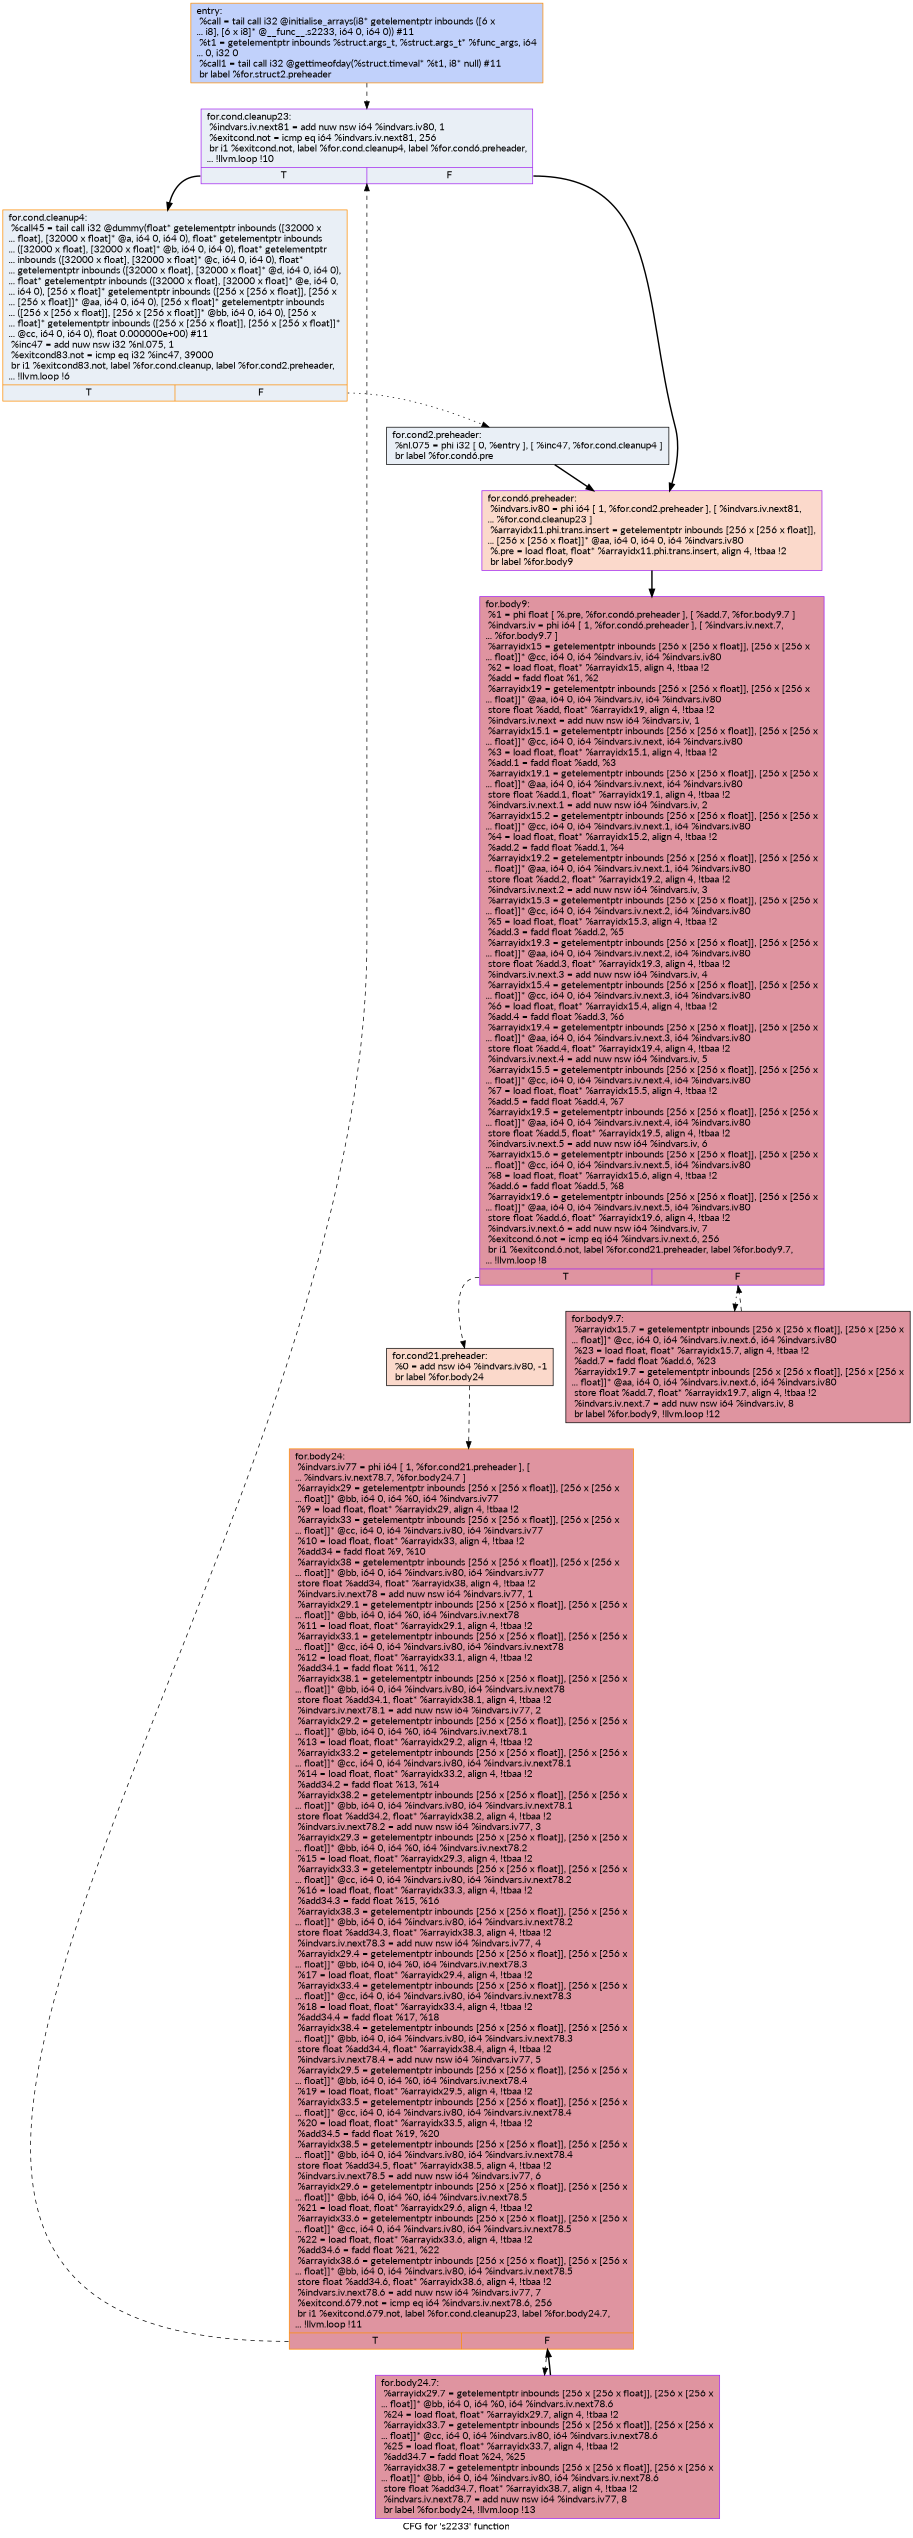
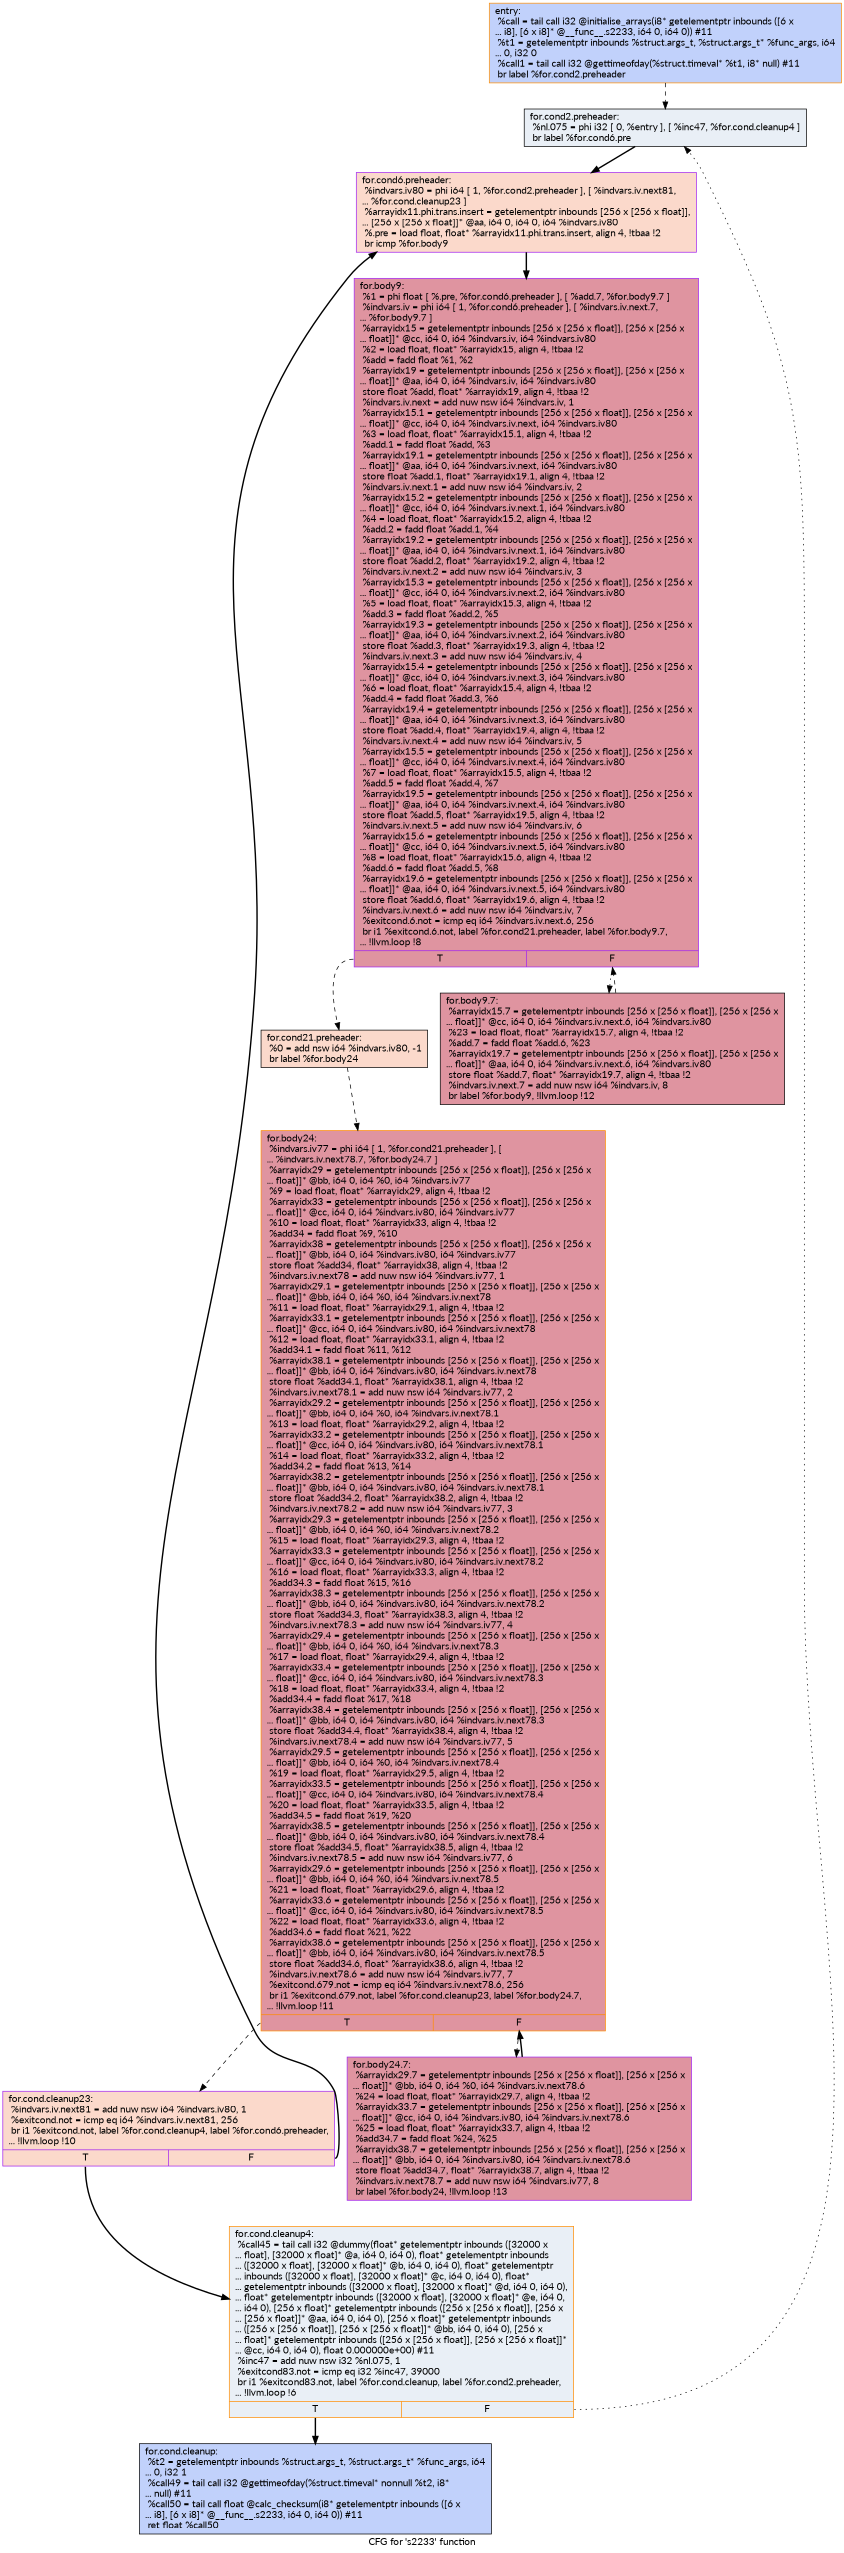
node "entry:": text "br label %for.struct2.preheader" -> "br label %for.cond2.preheader"
edge "entry:" -> "for.cond.cleanup23:": now "entry:" -> "for.cond2.preheader:"
node "for.cond.cleanup23:": fillcolor #cedaeb70 -> #f7a88970
node "for.cond6.preheader:": text "br label %for.body9" -> "br icmp %for.body9"
node "for.cond.cleanup:": added
